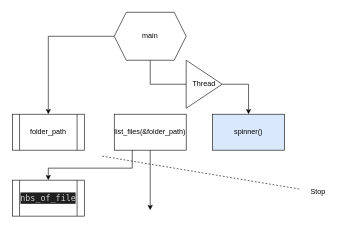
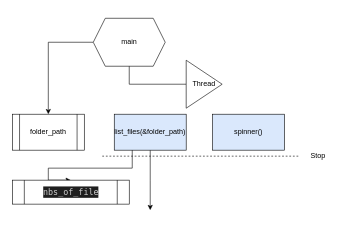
node "main": moved (150, 36) -> (129, 42)
edge "Thread" -> "spinner()": removed
node "list_files(&folder_path)": fillcolor #ffffff -> #dae8fc
node "Stop": moved (318, 192) -> (318, 156)
node "nbs_of_file": size 72x36 -> 117x24
